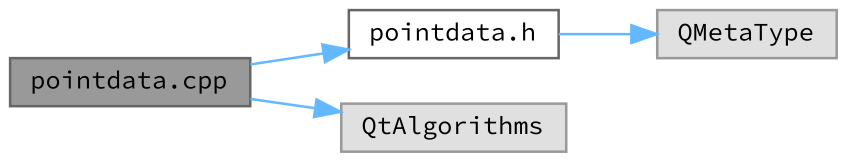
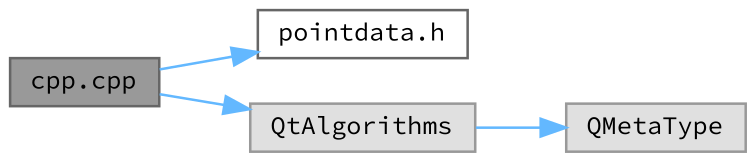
edge "pointdata.h" -> "QMetaType": now "QtAlgorithms" -> "QMetaType"
node "pointdata.cpp": label "pointdata.cpp" -> "cpp.cpp"
